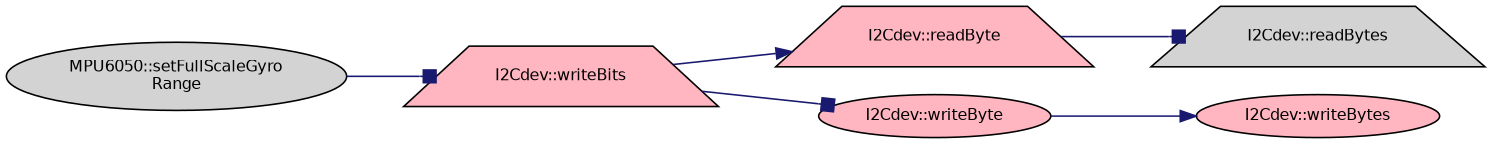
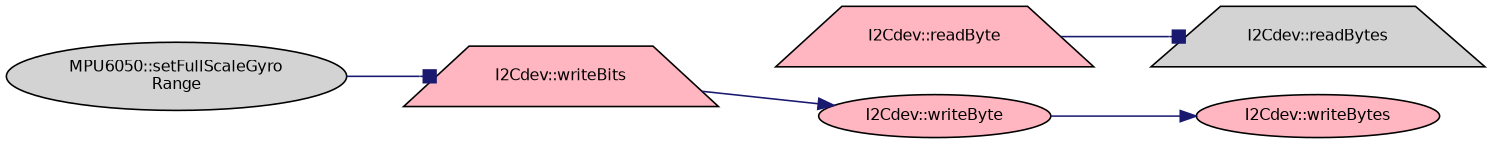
edge "I2Cdev::writeBits" -> "I2Cdev::readByte": removed
edge "I2Cdev::writeBits" -> "I2Cdev::writeByte": arrowhead box -> normal
